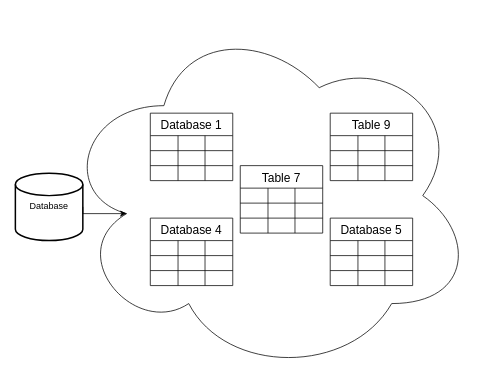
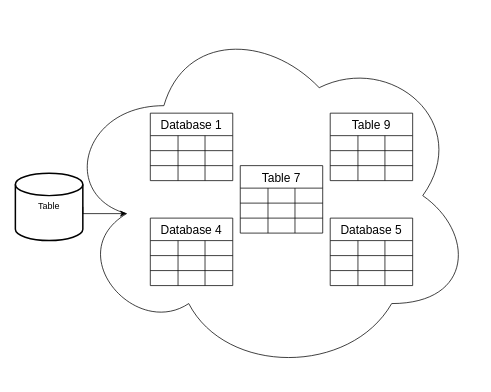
node "Database": label "Database" -> "Table"
